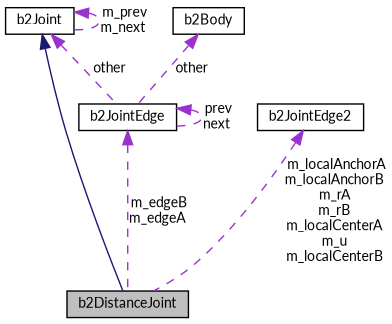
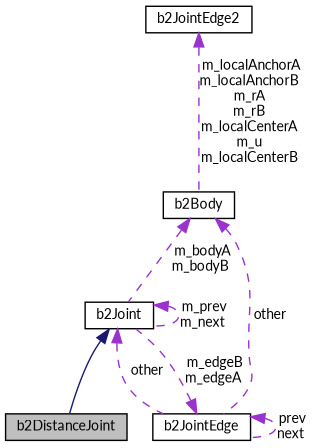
edge "b2DistanceJoint" -> "b2JointEdge": now "b2Joint" -> "b2JointEdge"
edge "b2DistanceJoint" -> "b2JointEdge2": now "b2Body" -> "b2JointEdge2"
edge "b2Joint" -> "b2Body": added, label "m_bodyA m_bodyB"
